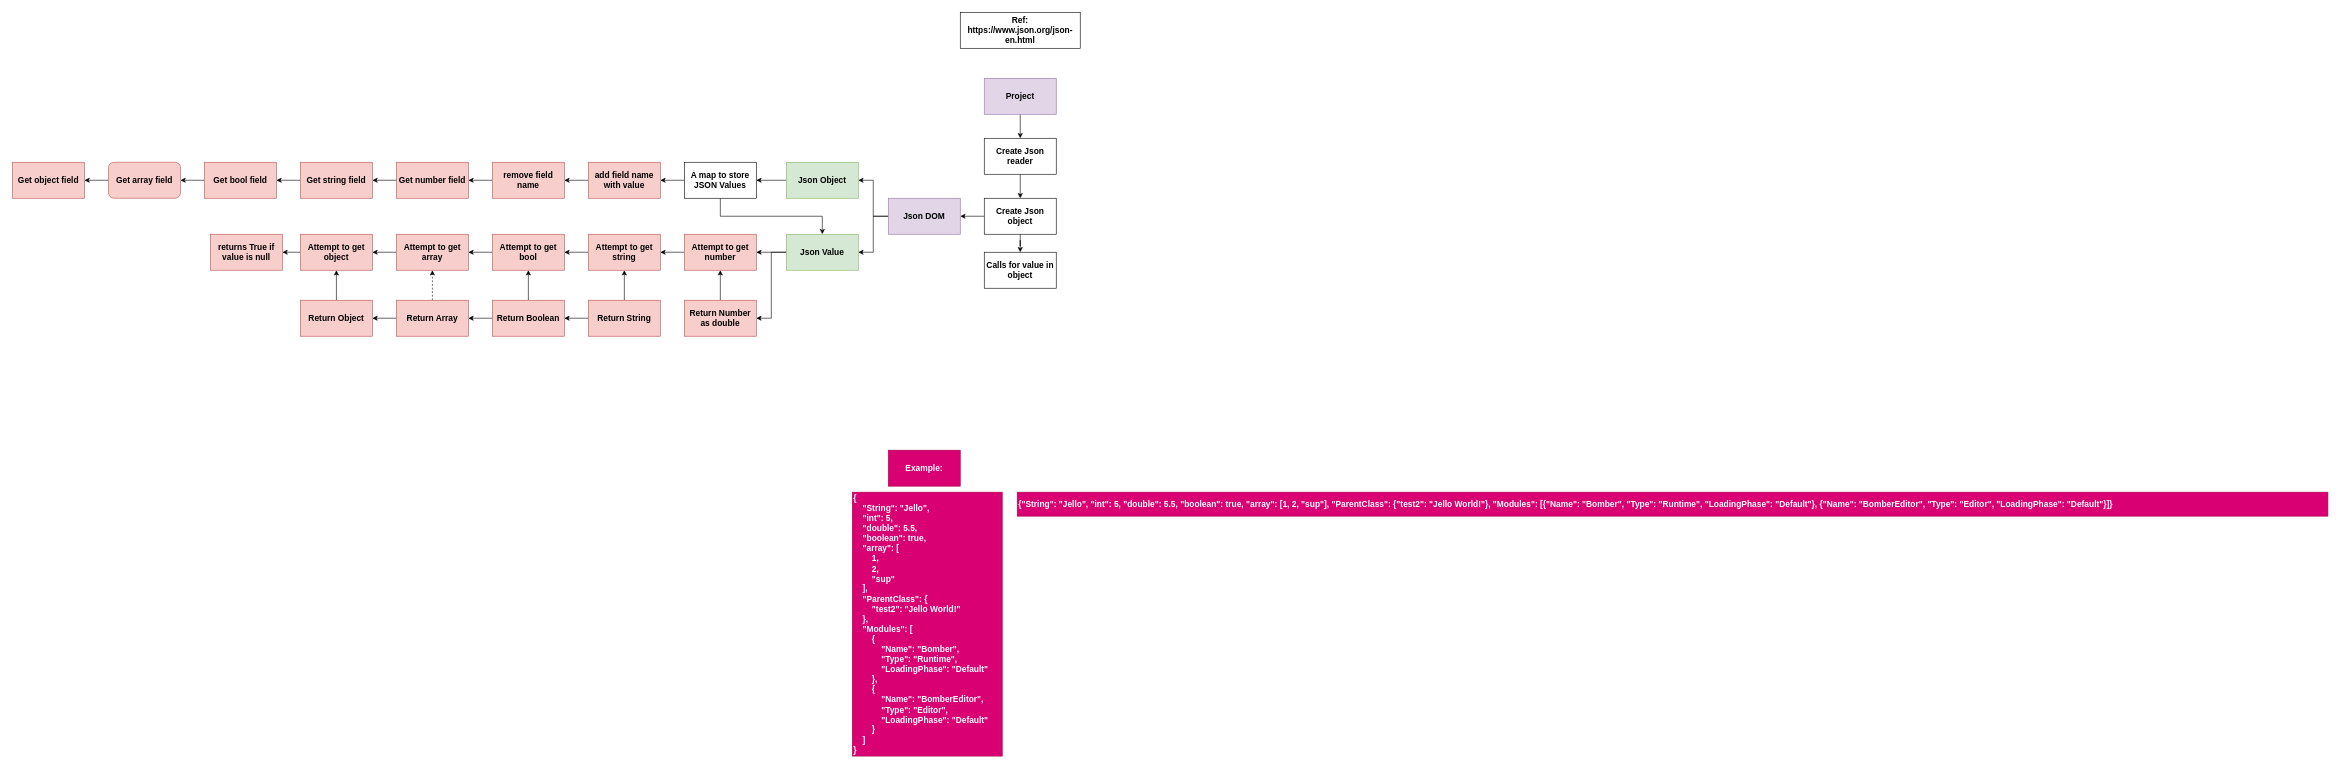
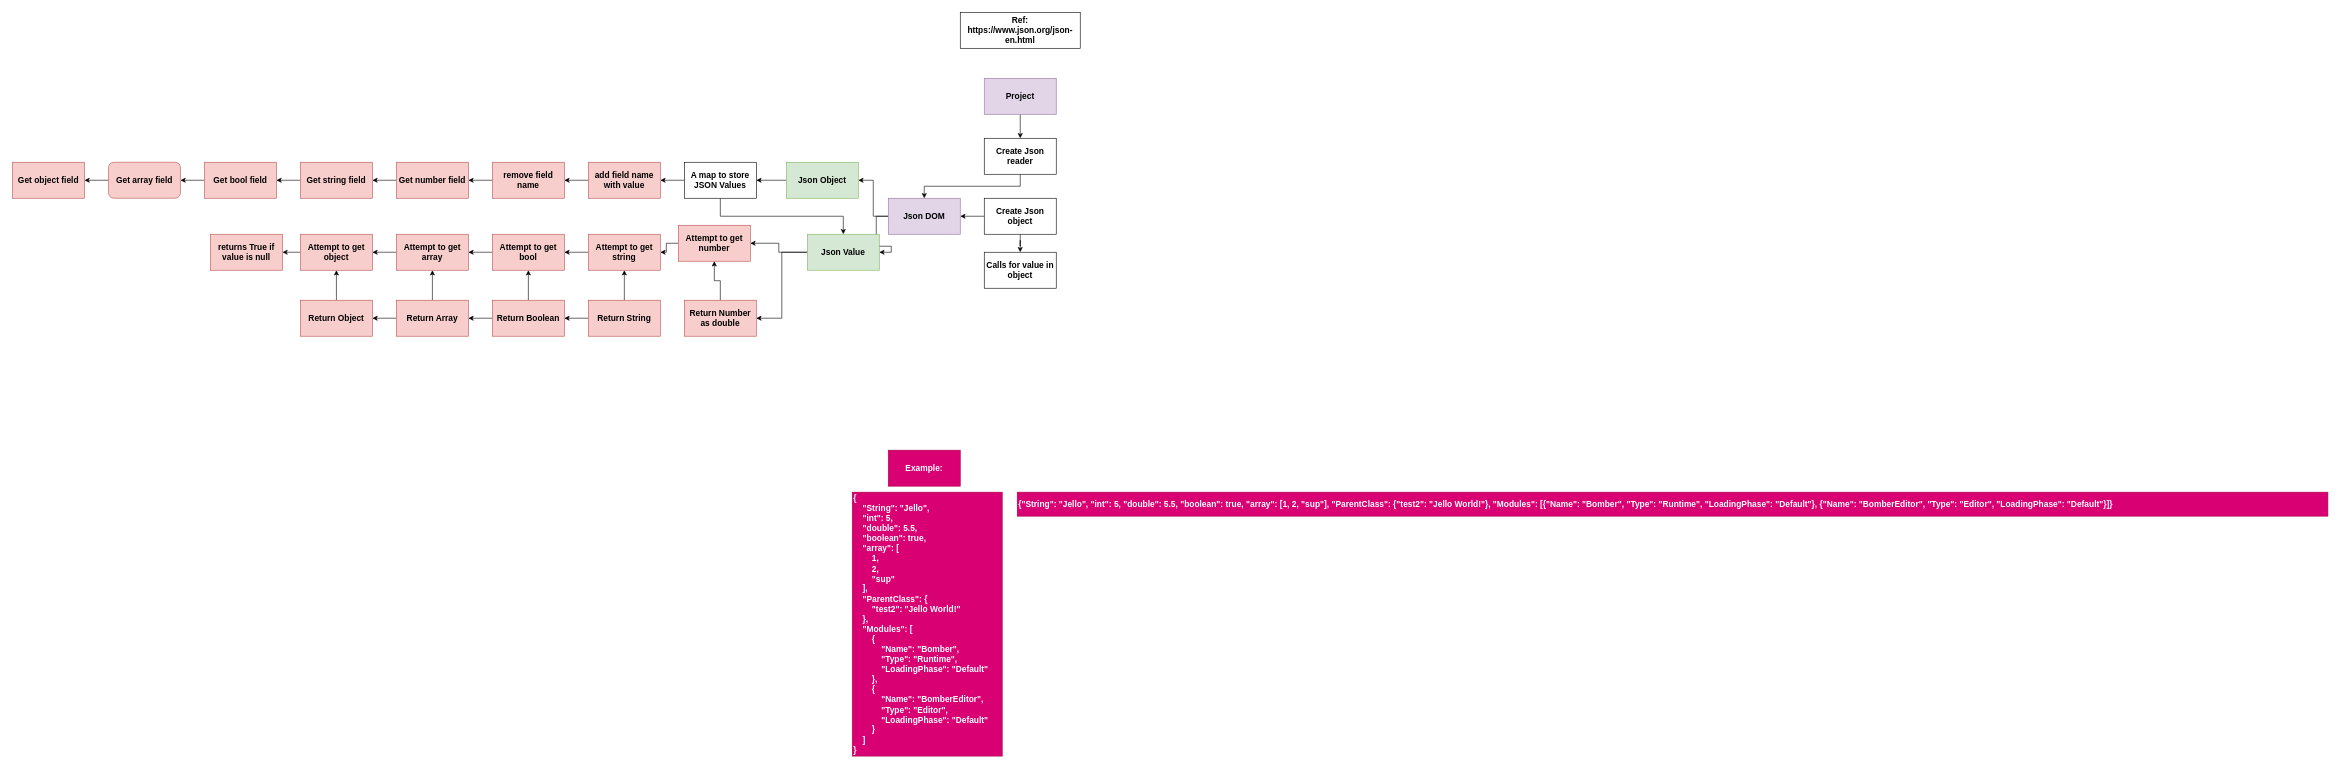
edge "Create Json reader" -> "Create Json object": now "Create Json reader" -> "Json DOM"
node "Attempt to get number": moved (720, 252) -> (714, 243)
node "Json Value": moved (822, 252) -> (843, 252)
edge "Return Array" -> "Attempt to get array": style dashed -> solid
